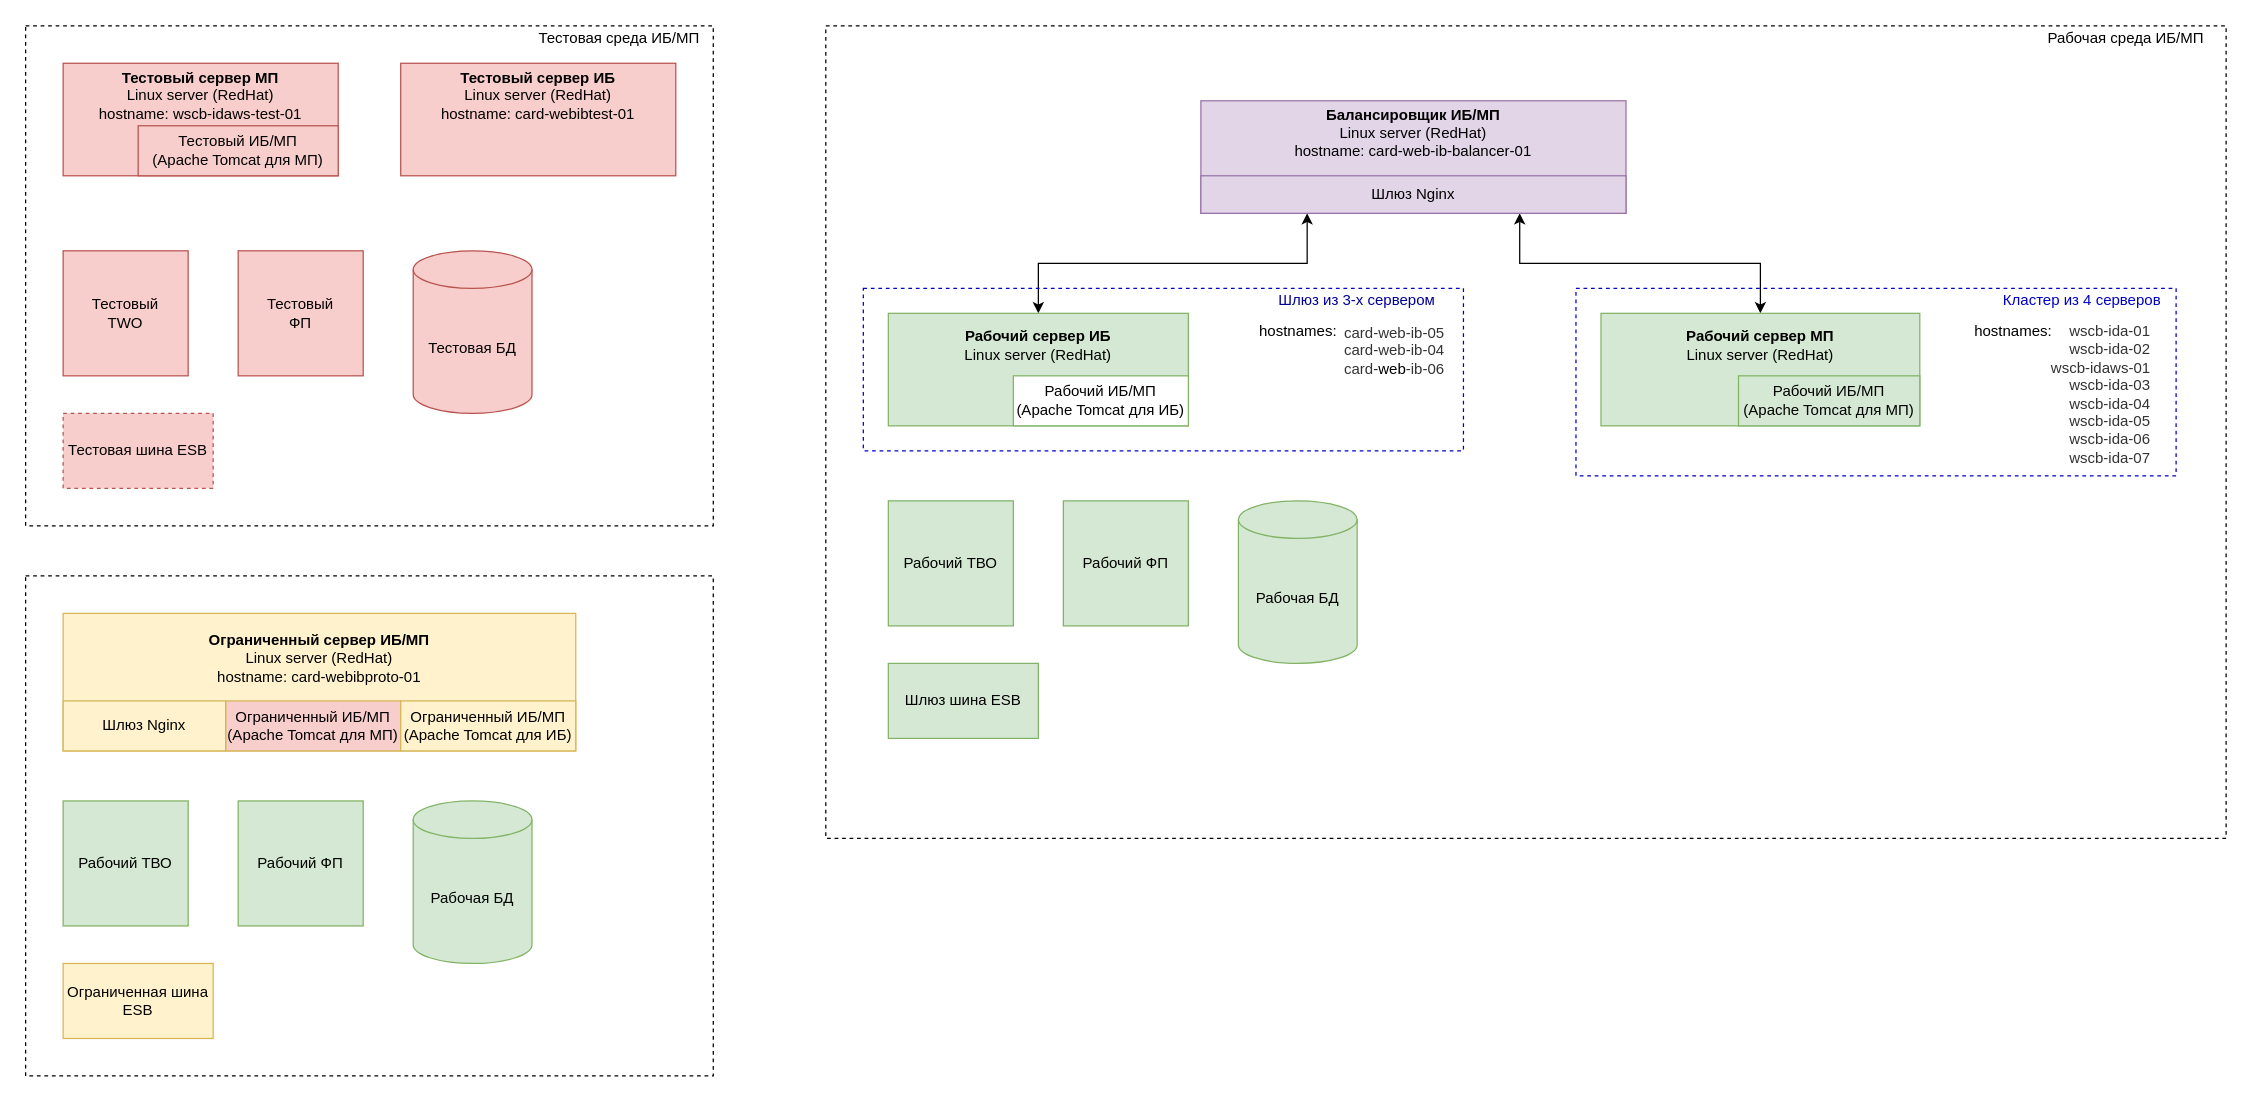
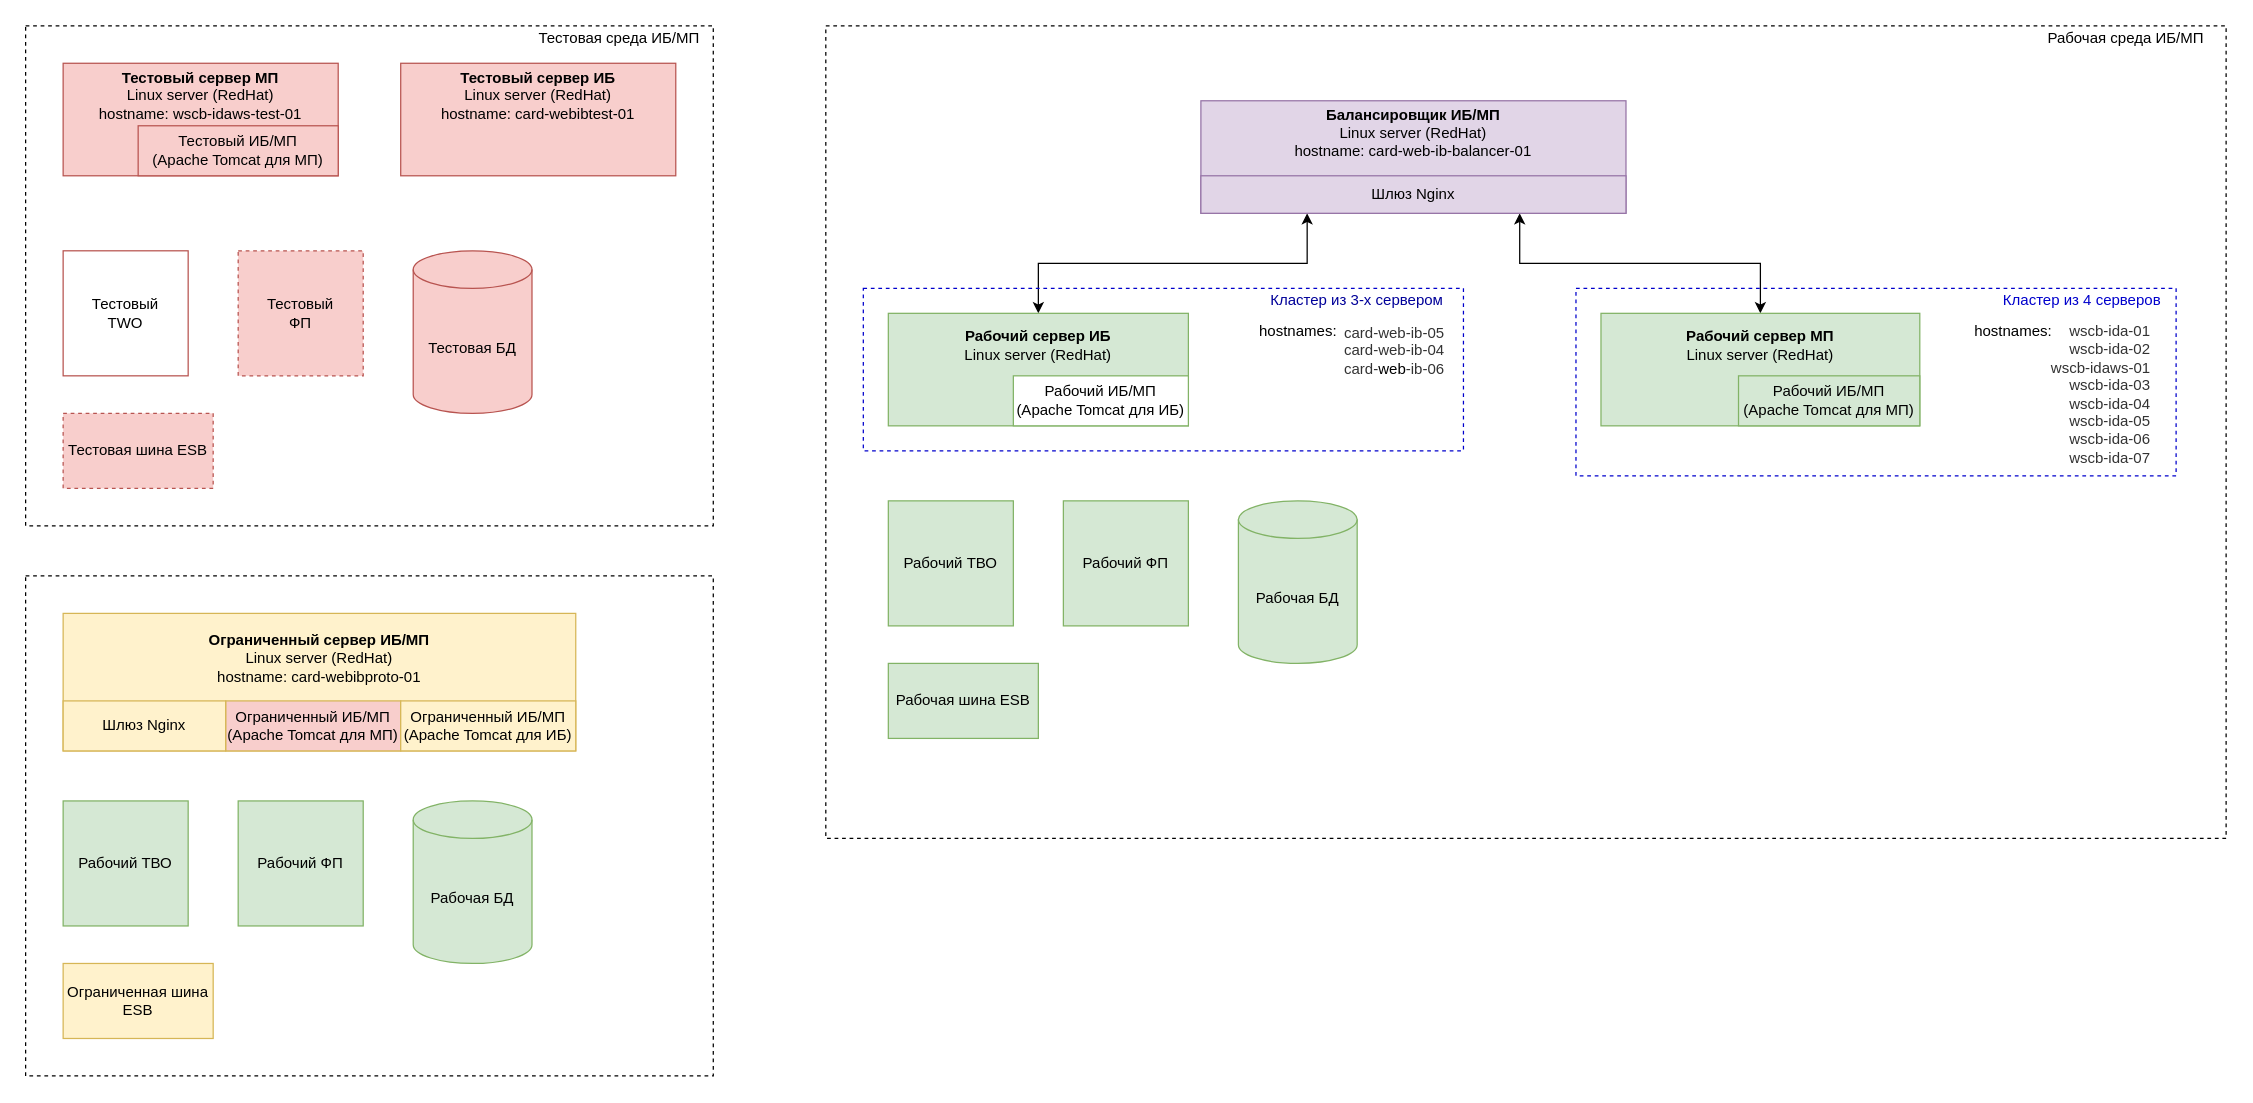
node "Шлюз из 3-х сервером": label "Шлюз из 3-х сервером" -> "Кластер из 3-х сервером"
node "Тестовый TWO": fillcolor #f8cecc -> #ffffff
node "Тестовый ФП": style solid -> dashed
node "Шлюз шина ESB": label "Шлюз шина ESB" -> "Рабочая шина ESB"
